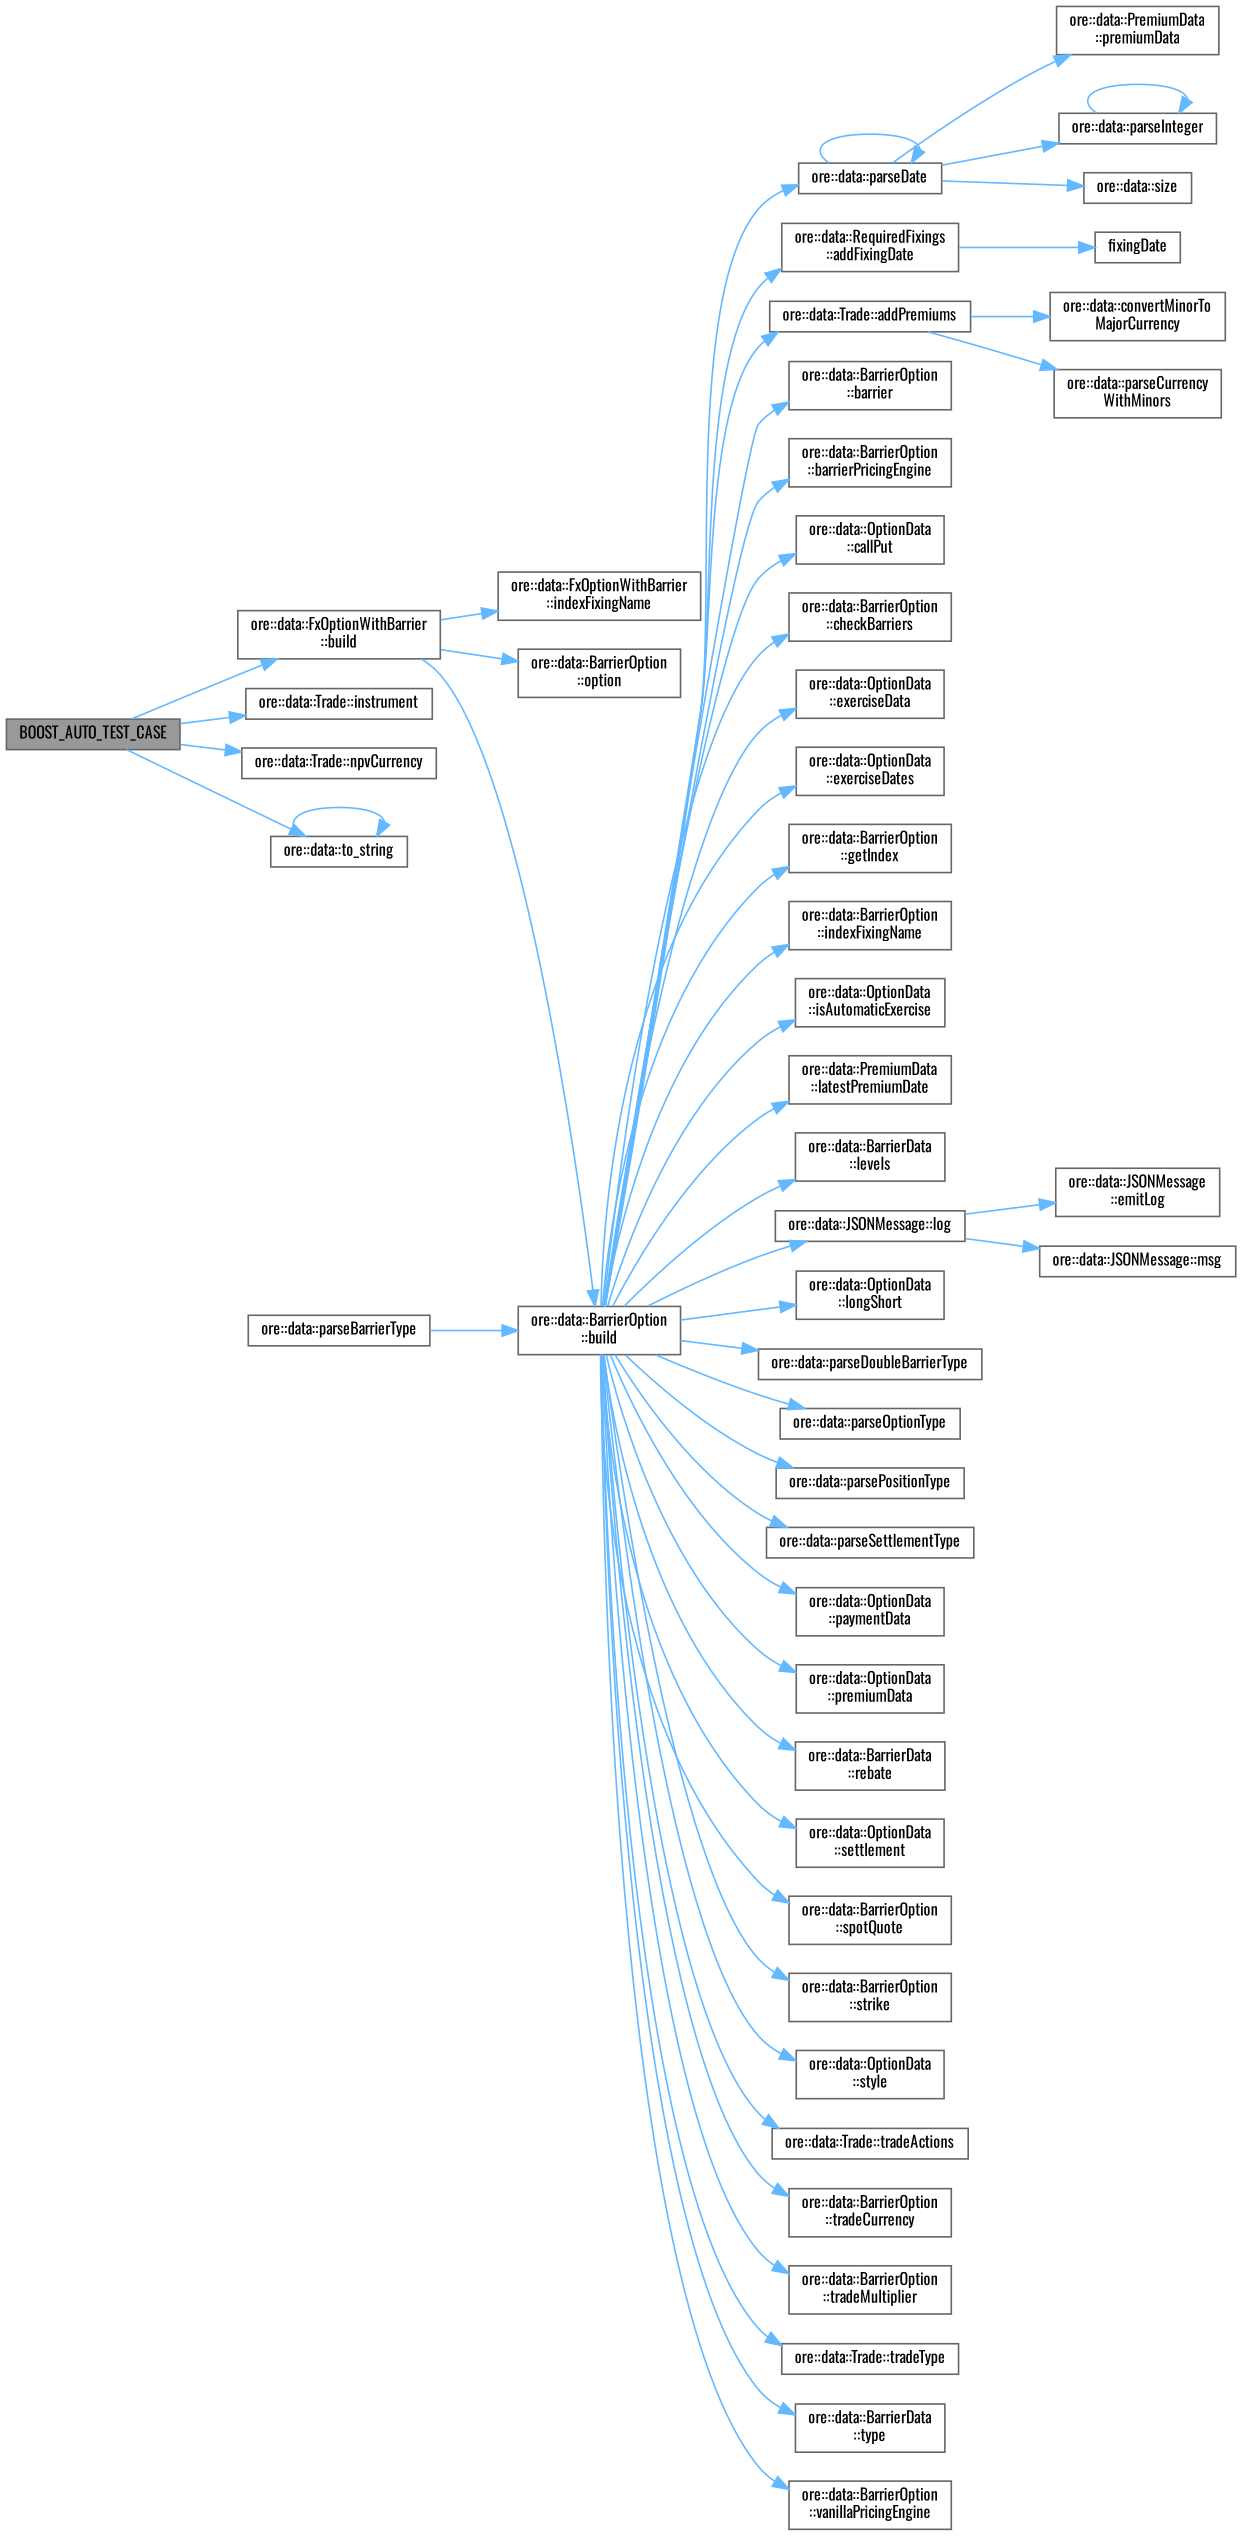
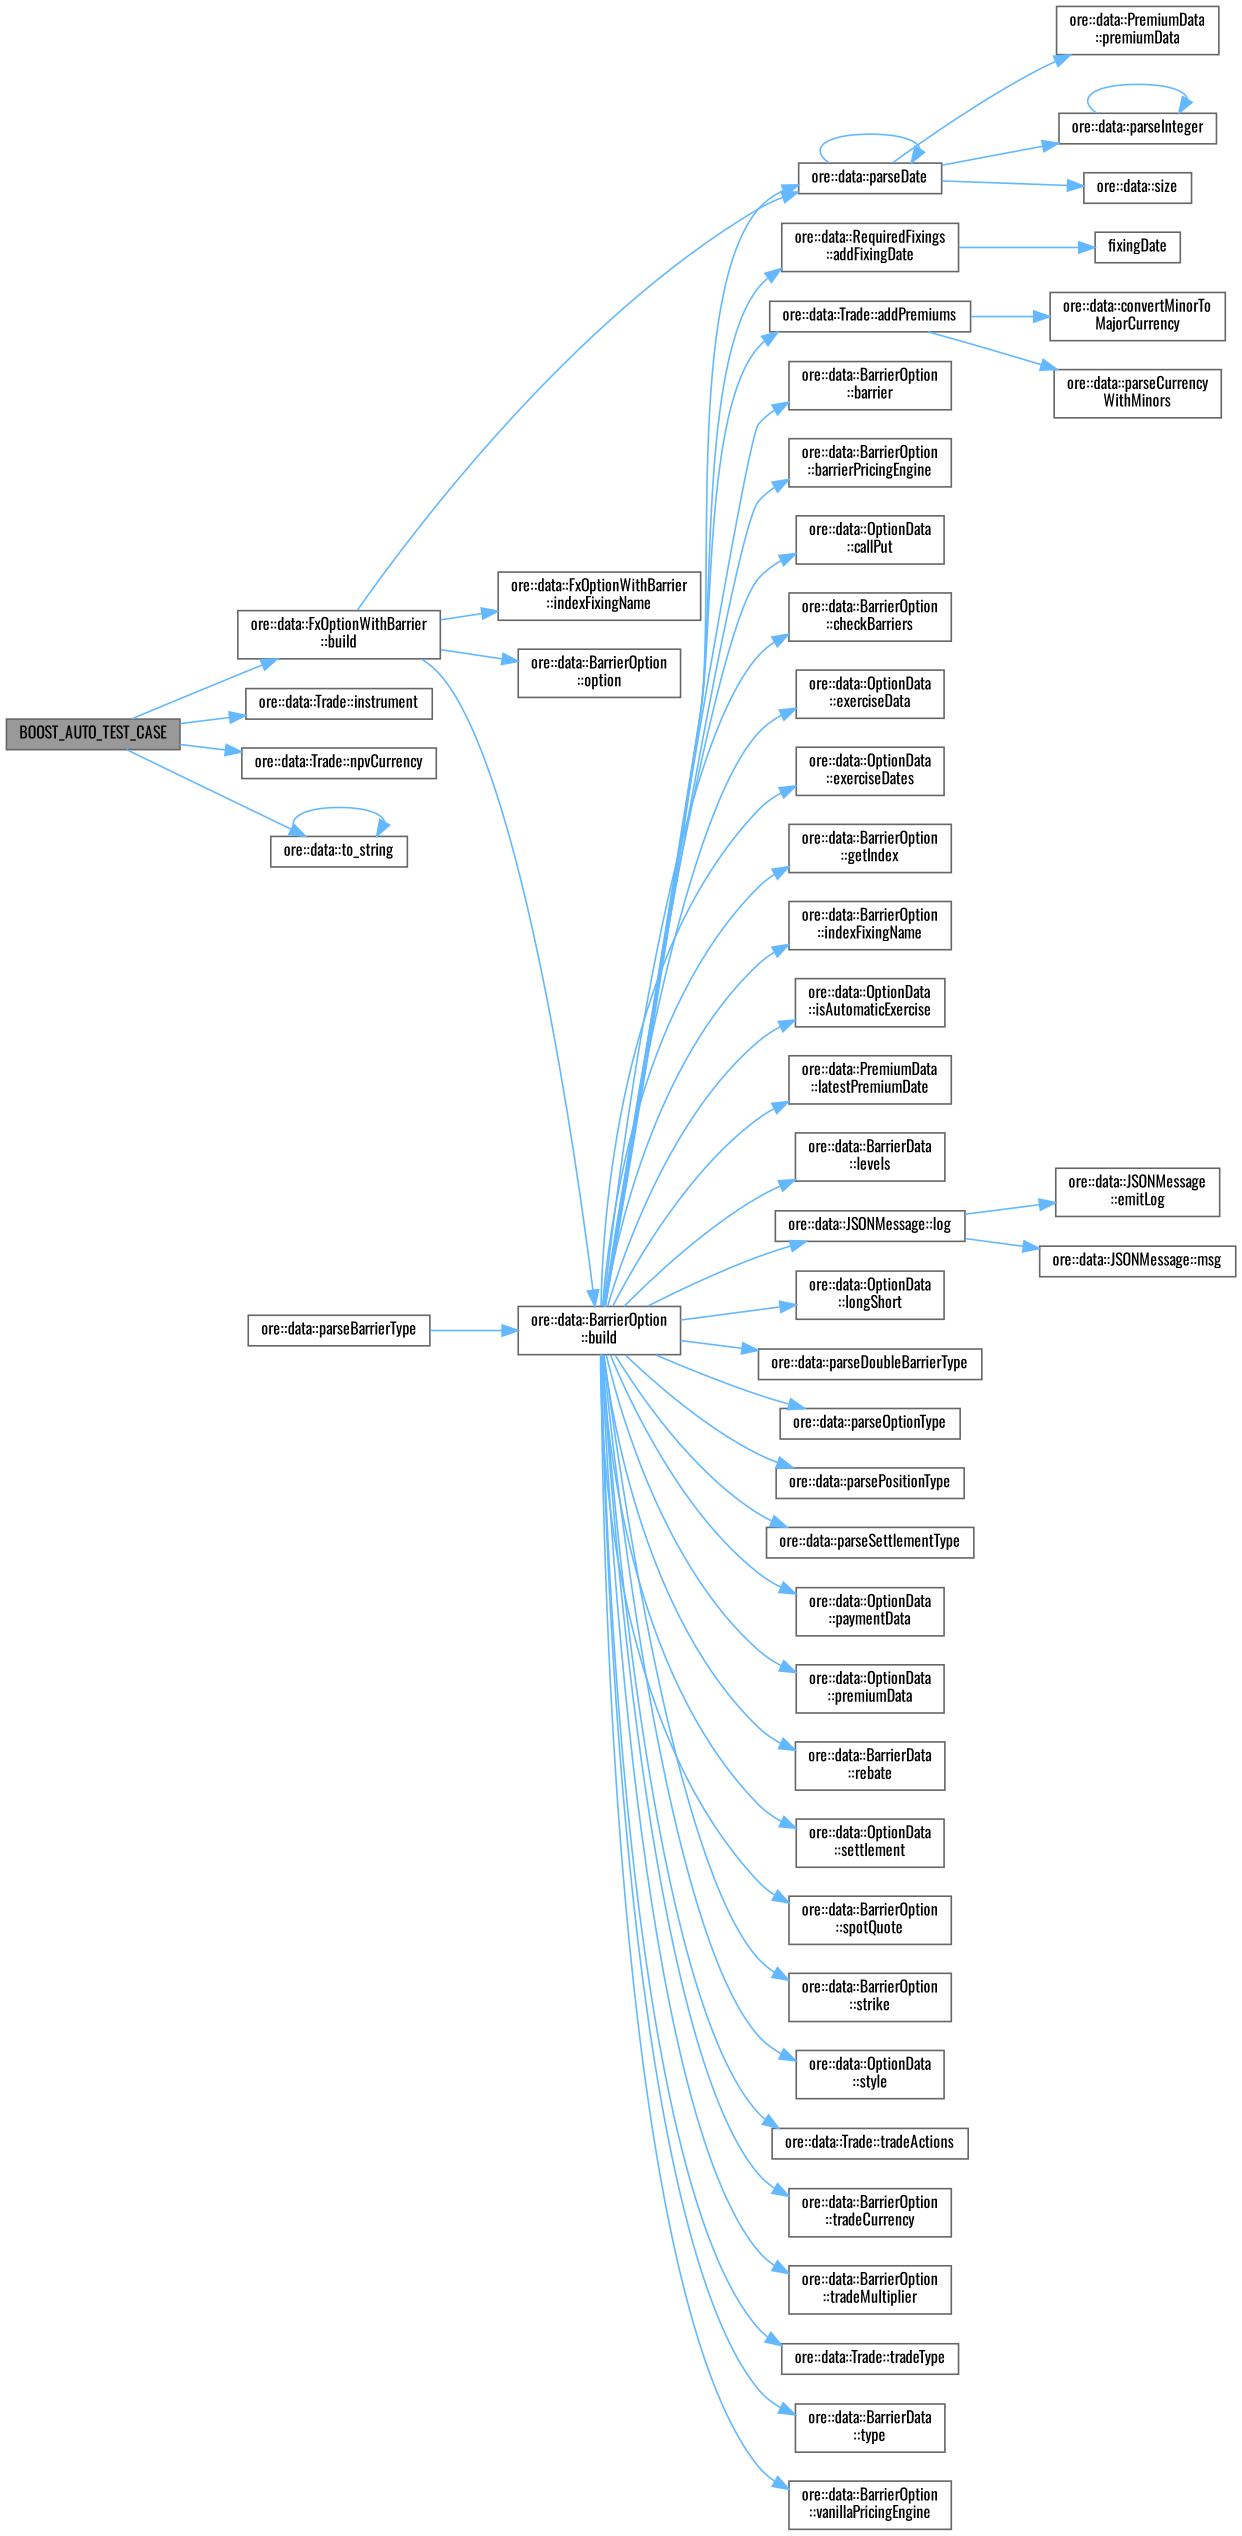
edge "ore::data::FxOptionWithBarrier ::build" -> "ore::data::parseDate": added
